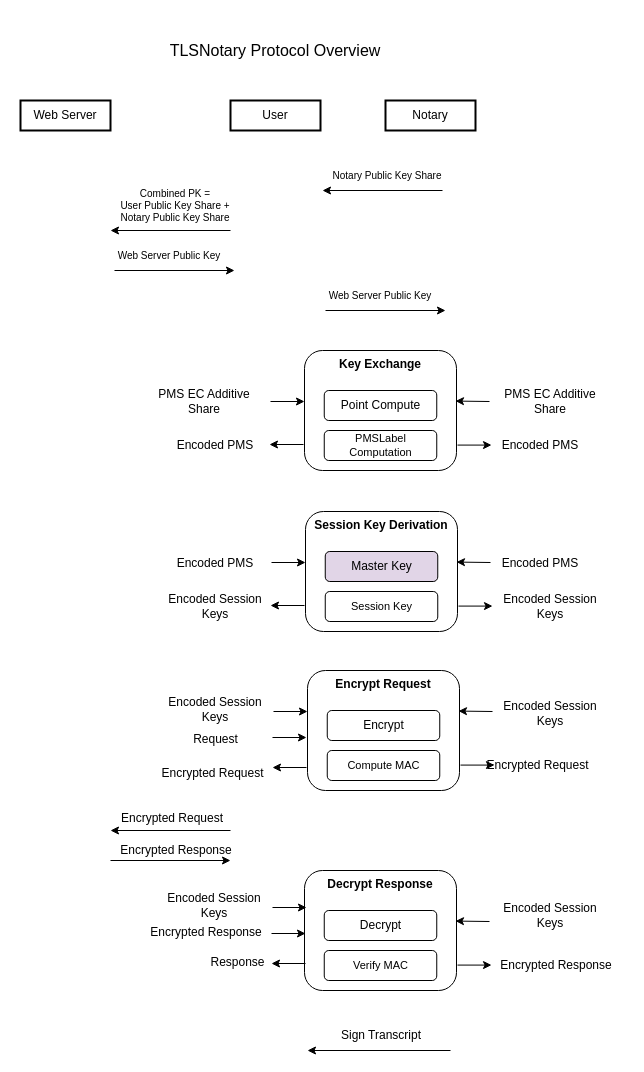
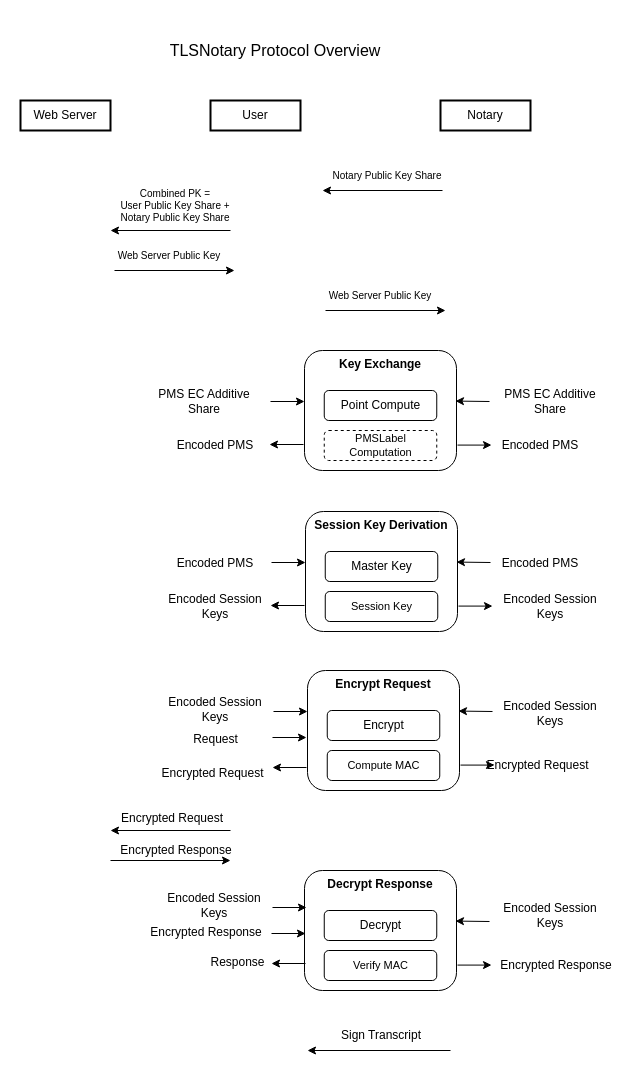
node "User": moved (276, 116) -> (256, 116)
node "Notary": moved (431, 116) -> (486, 116)
node "PMSLabel Computation": style solid -> dashed
node "Master Key": fillcolor #e1d5e7 -> #ffffff
